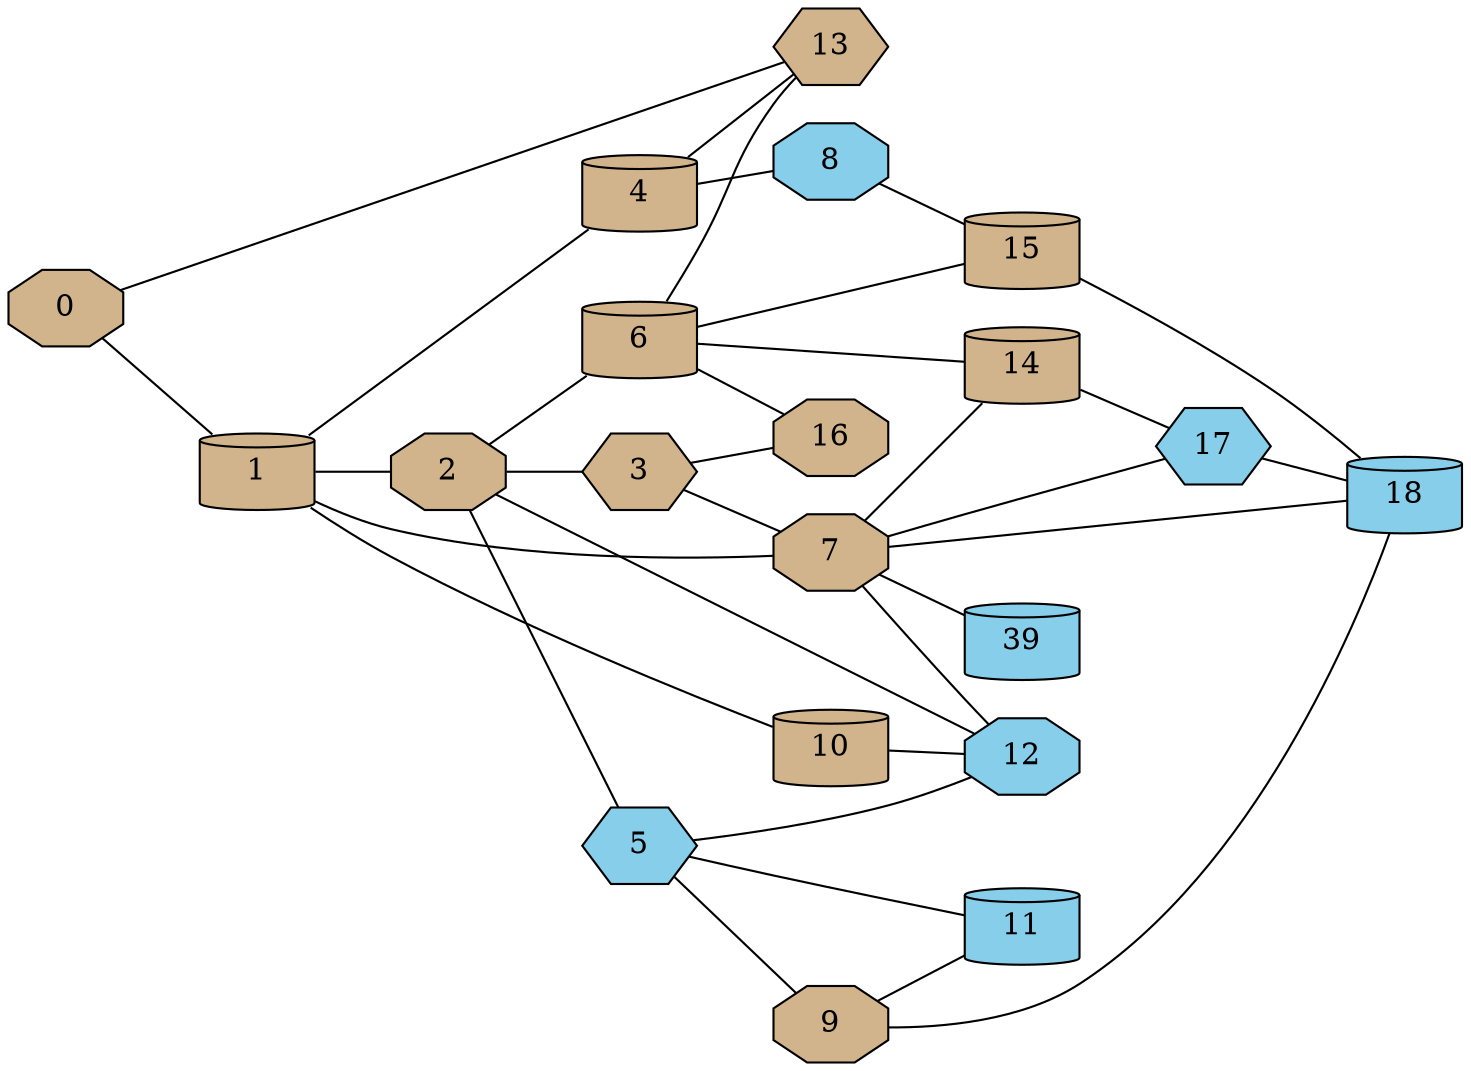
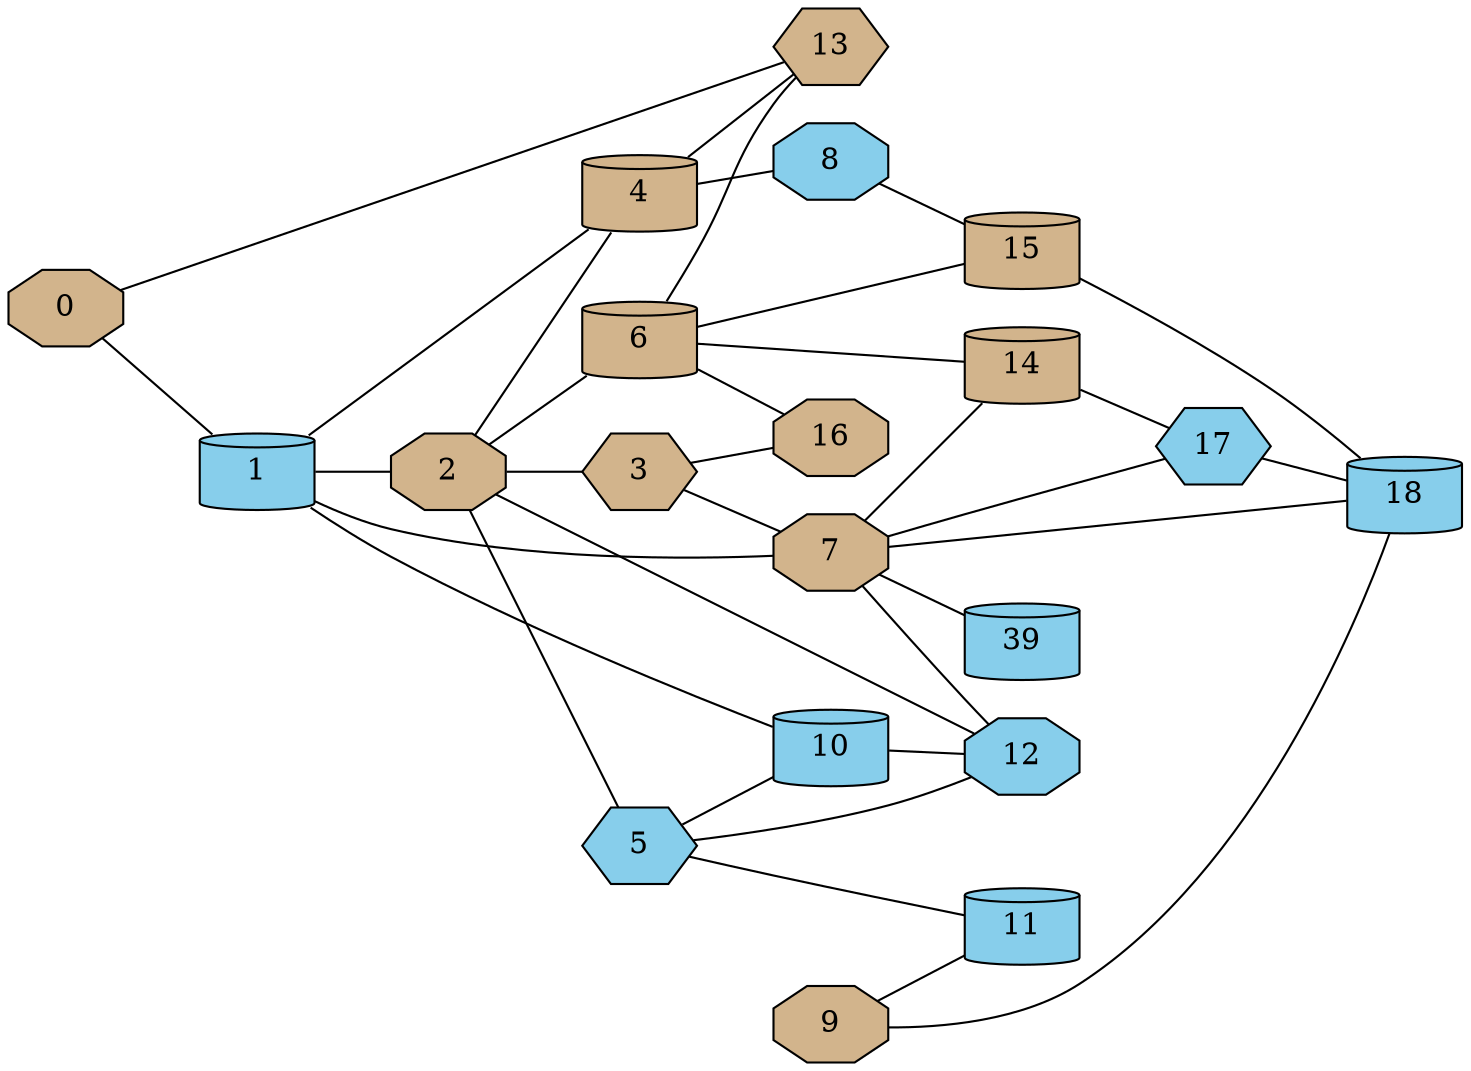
edge "4" -- "2": added
node "1": fillcolor tan -> skyblue
node "10": fillcolor tan -> skyblue
edge "5" -- "9": now "5" -- "10"
